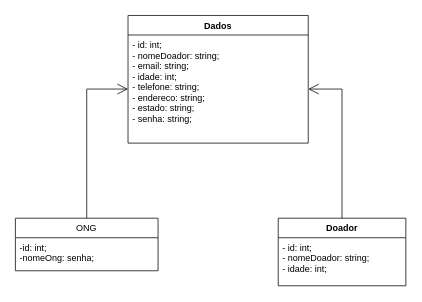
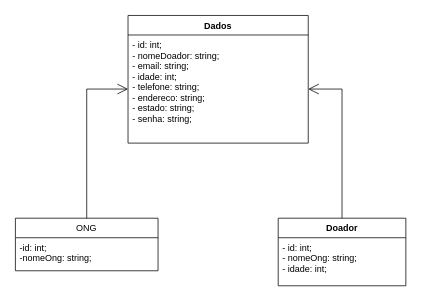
node "-id: int; -nomeOng: senha;": label "-id: int; -nomeOng: senha;" -> "-id: int; -nomeOng: string;"
node "- id: int; - nomeDoador: string; - idade: int;": label "- id: int; - nomeDoador: string; - idade: int;" -> "- id: int; - nomeOng: string; - idade: int;"
